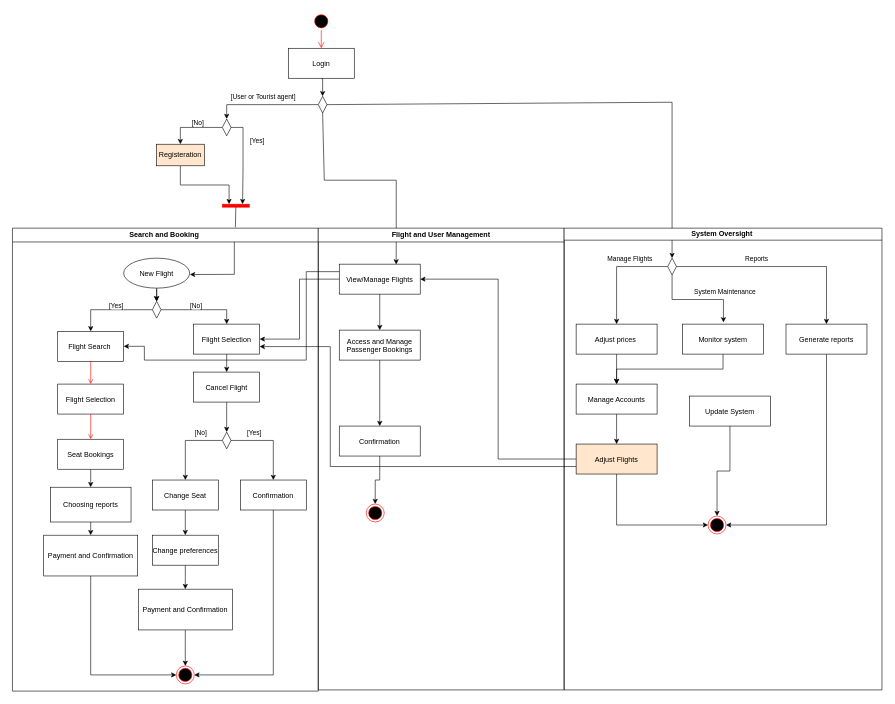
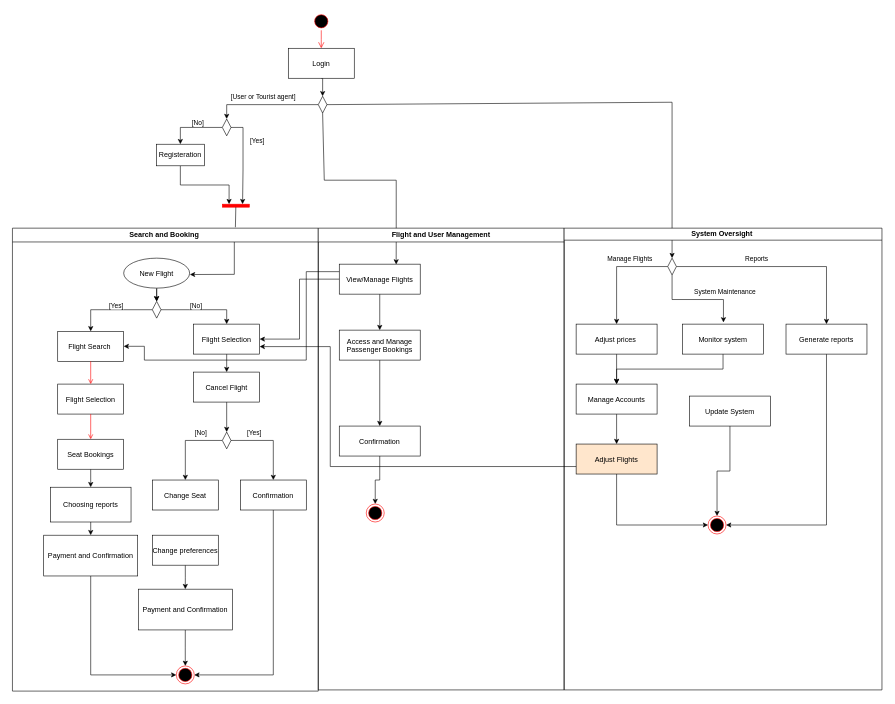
node "Registeration": fillcolor #ffe6cc -> #ffffff
edge "Adjust Flights" -> "View/Manage Flights": removed
edge "Change Seat" -> "Change preferences": removed
